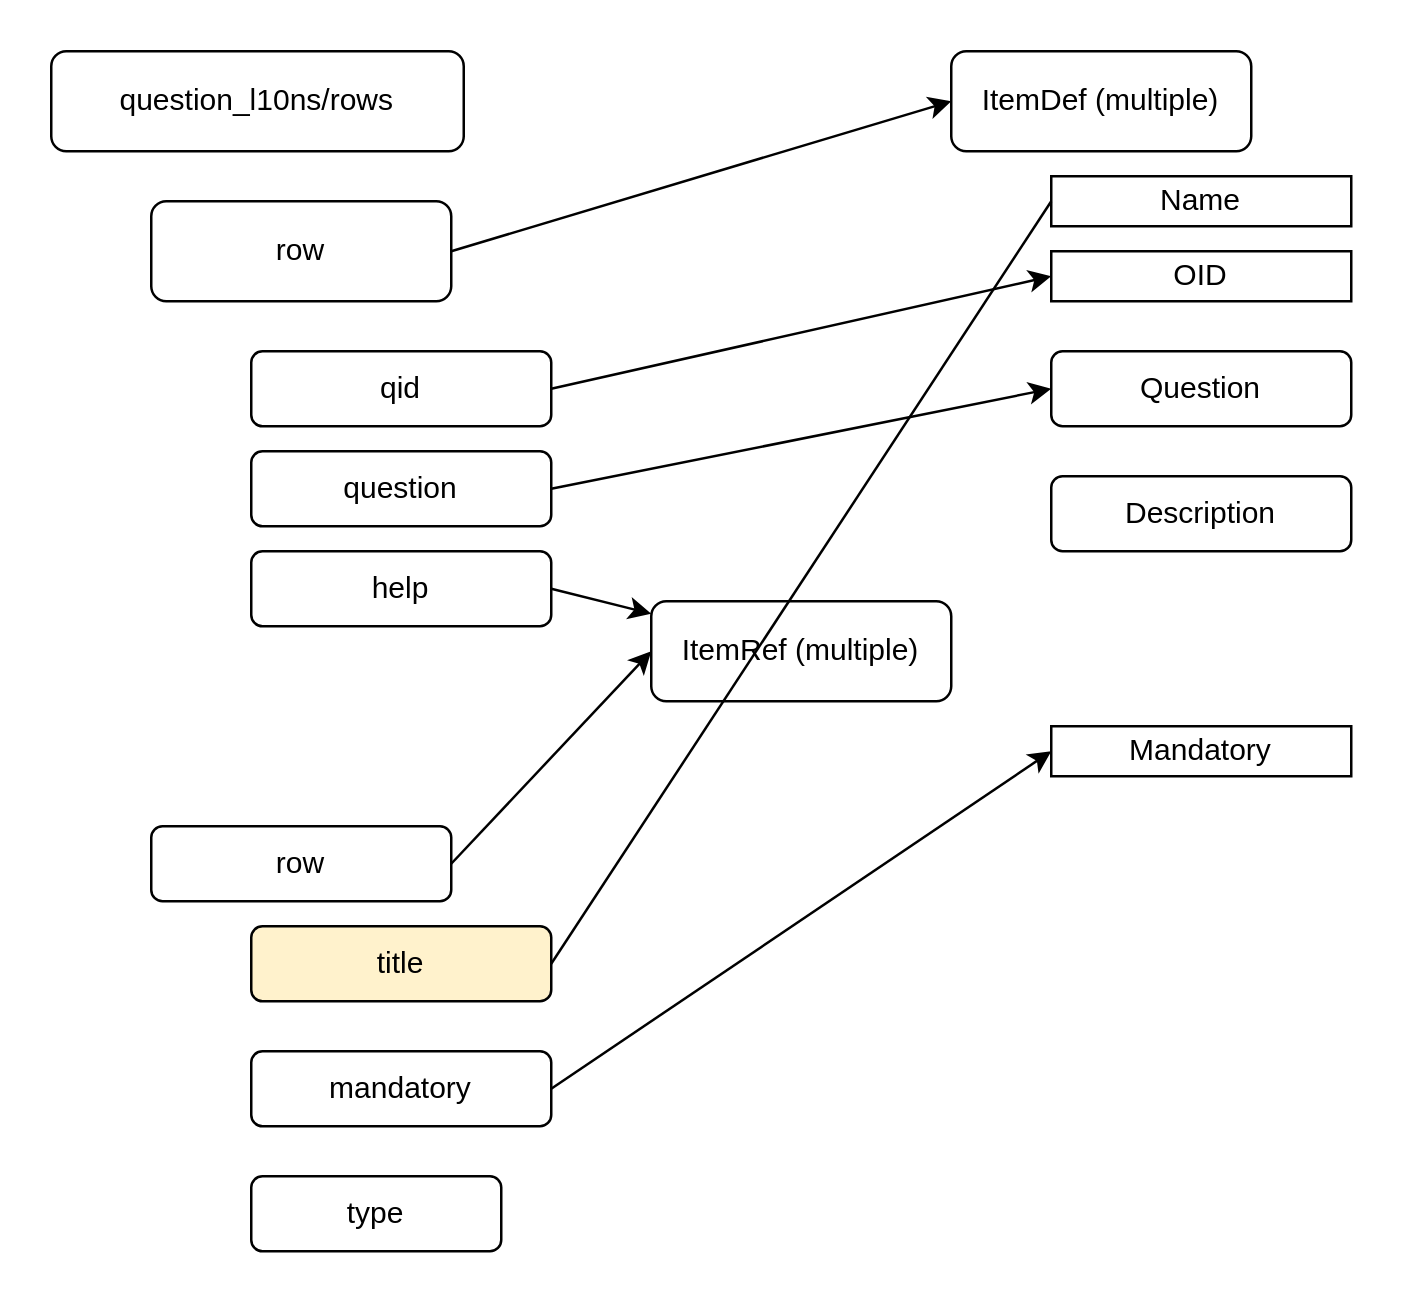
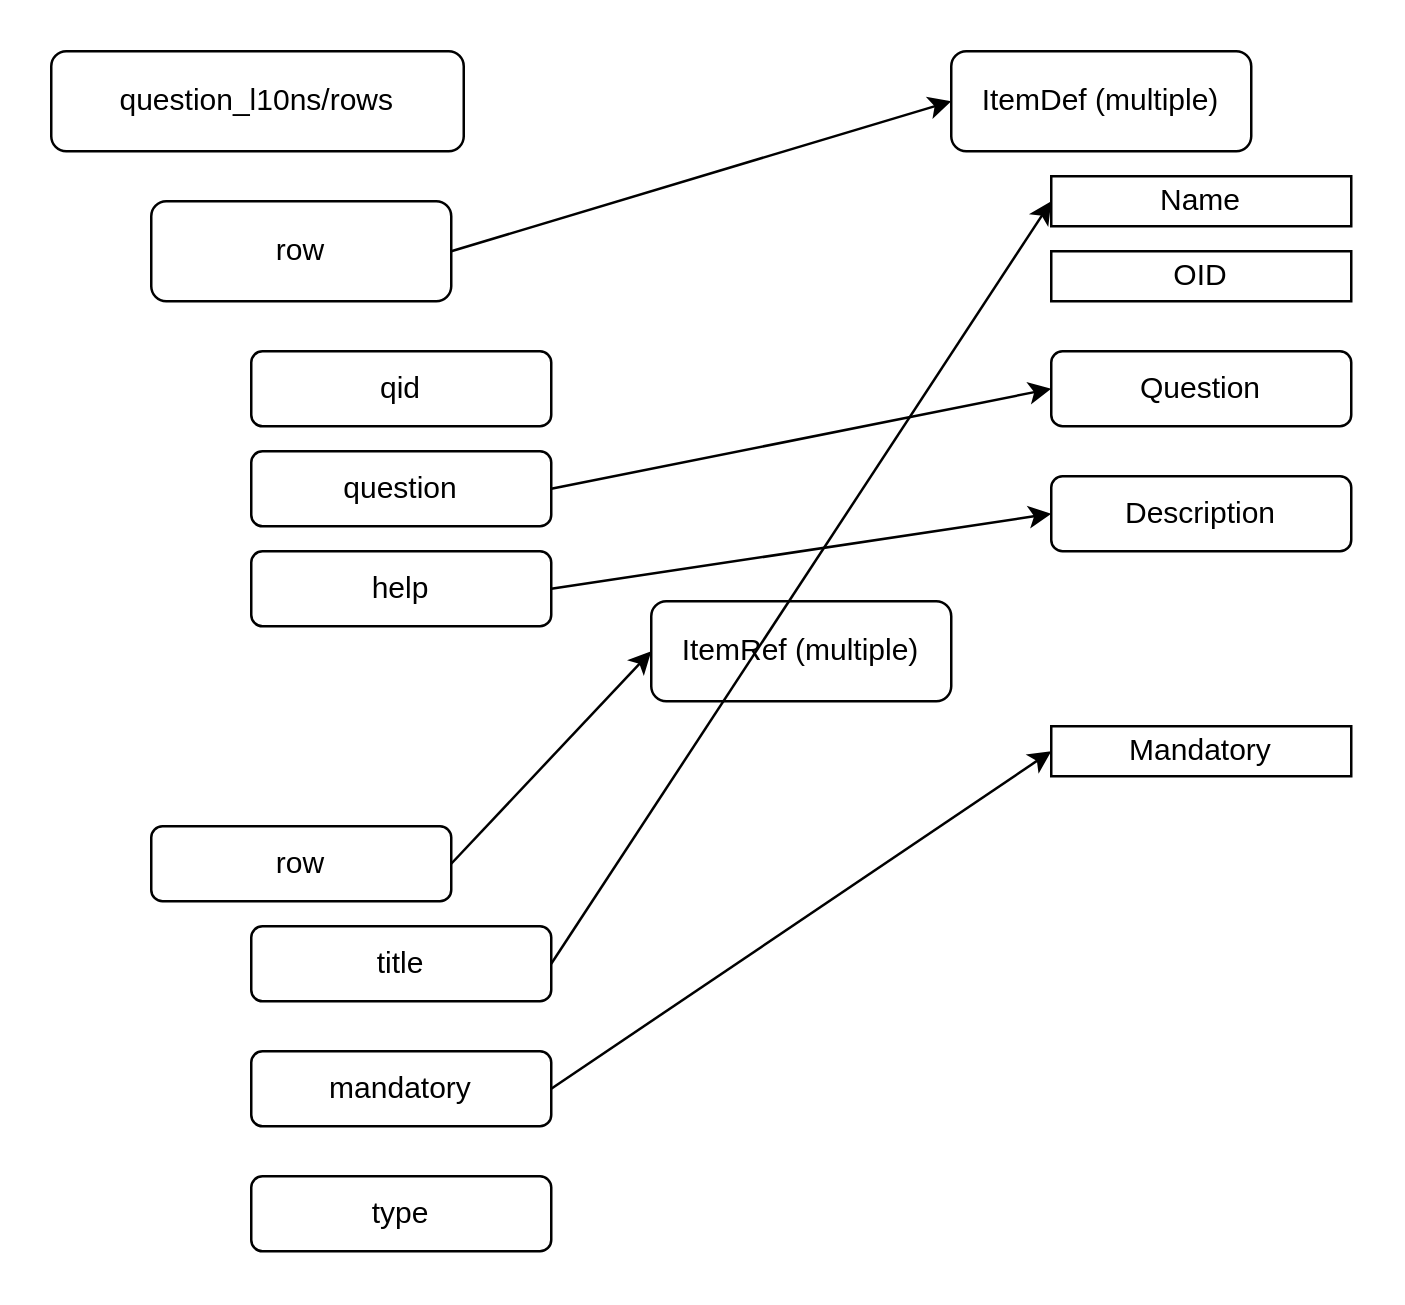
edge "Name" -- "title": arrowhead none -> classic
edge "qid" -> "OID": removed
edge "help" -> "ItemRef (multiple)": now "help" -> "Description"
node "title": fillcolor #fff2cc -> #ffffff
node "type": size 250x75 -> 300x75
